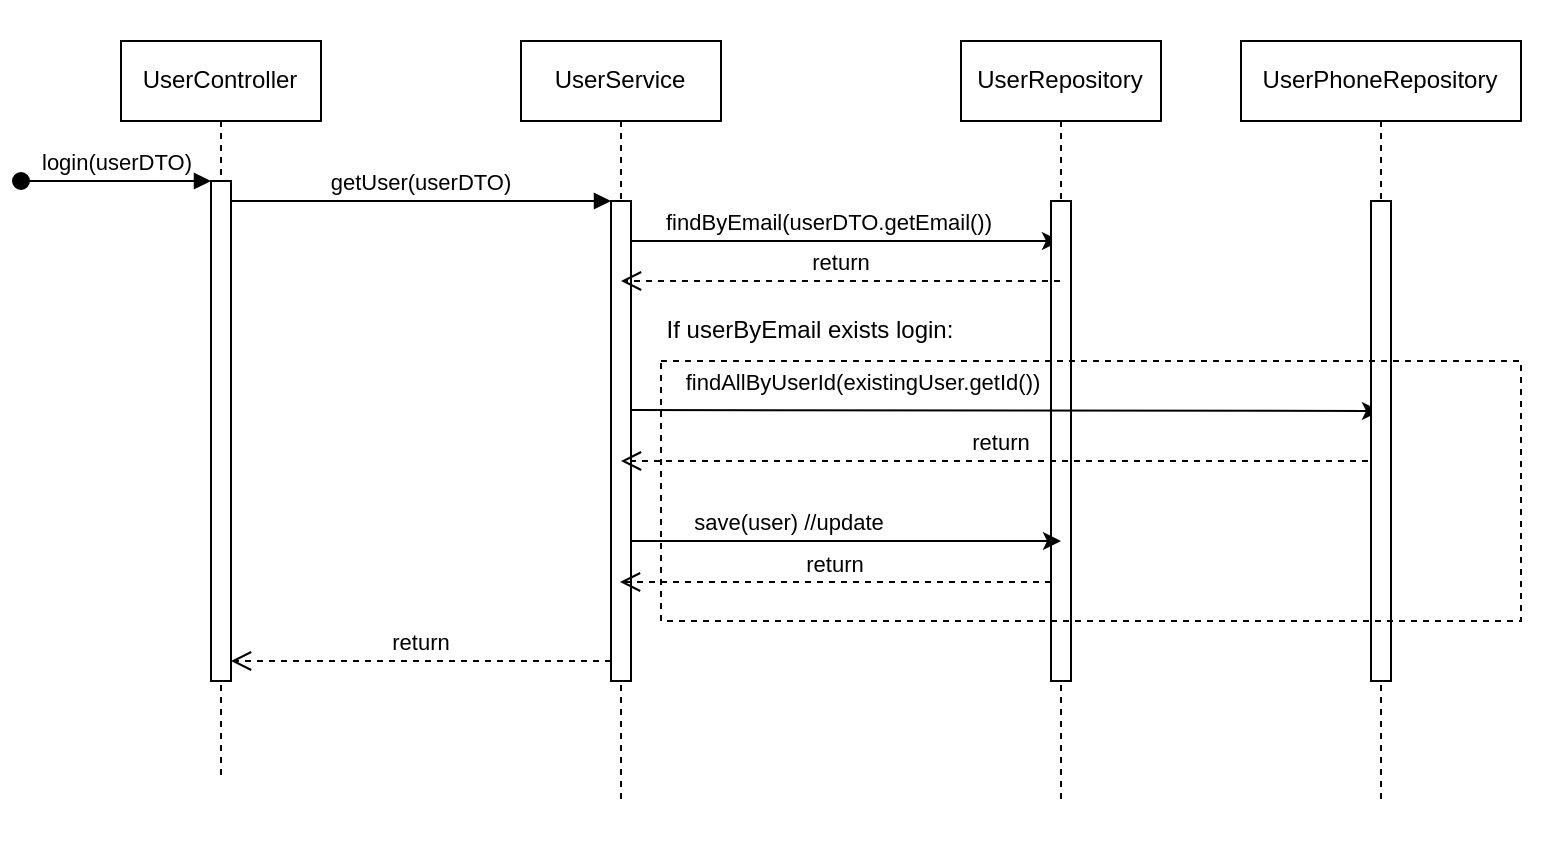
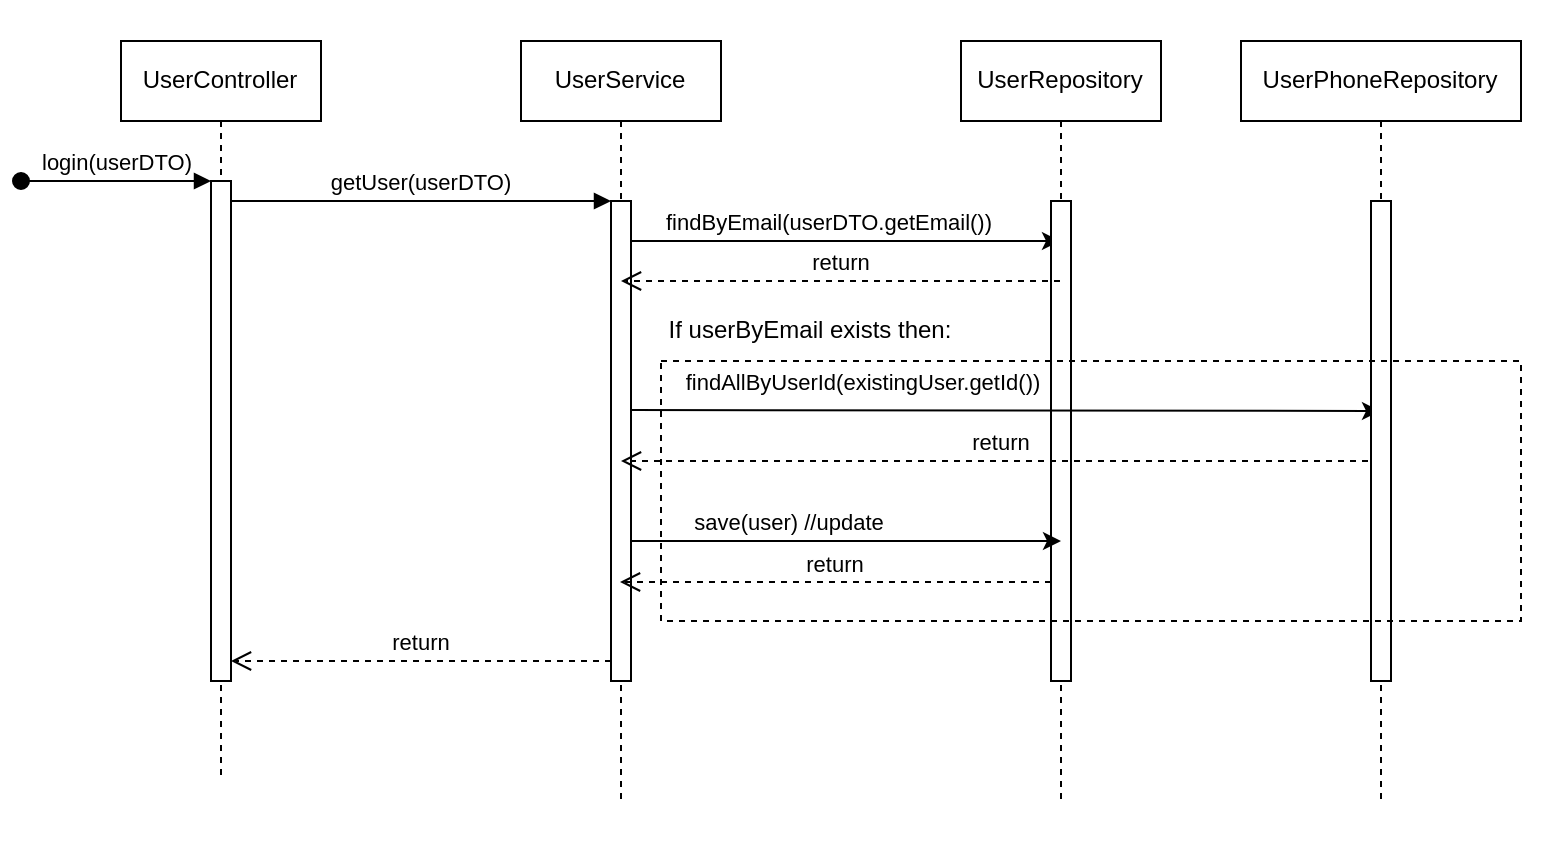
node "If userByEmail exists login:": label "If userByEmail exists login:" -> "If userByEmail exists then:"
